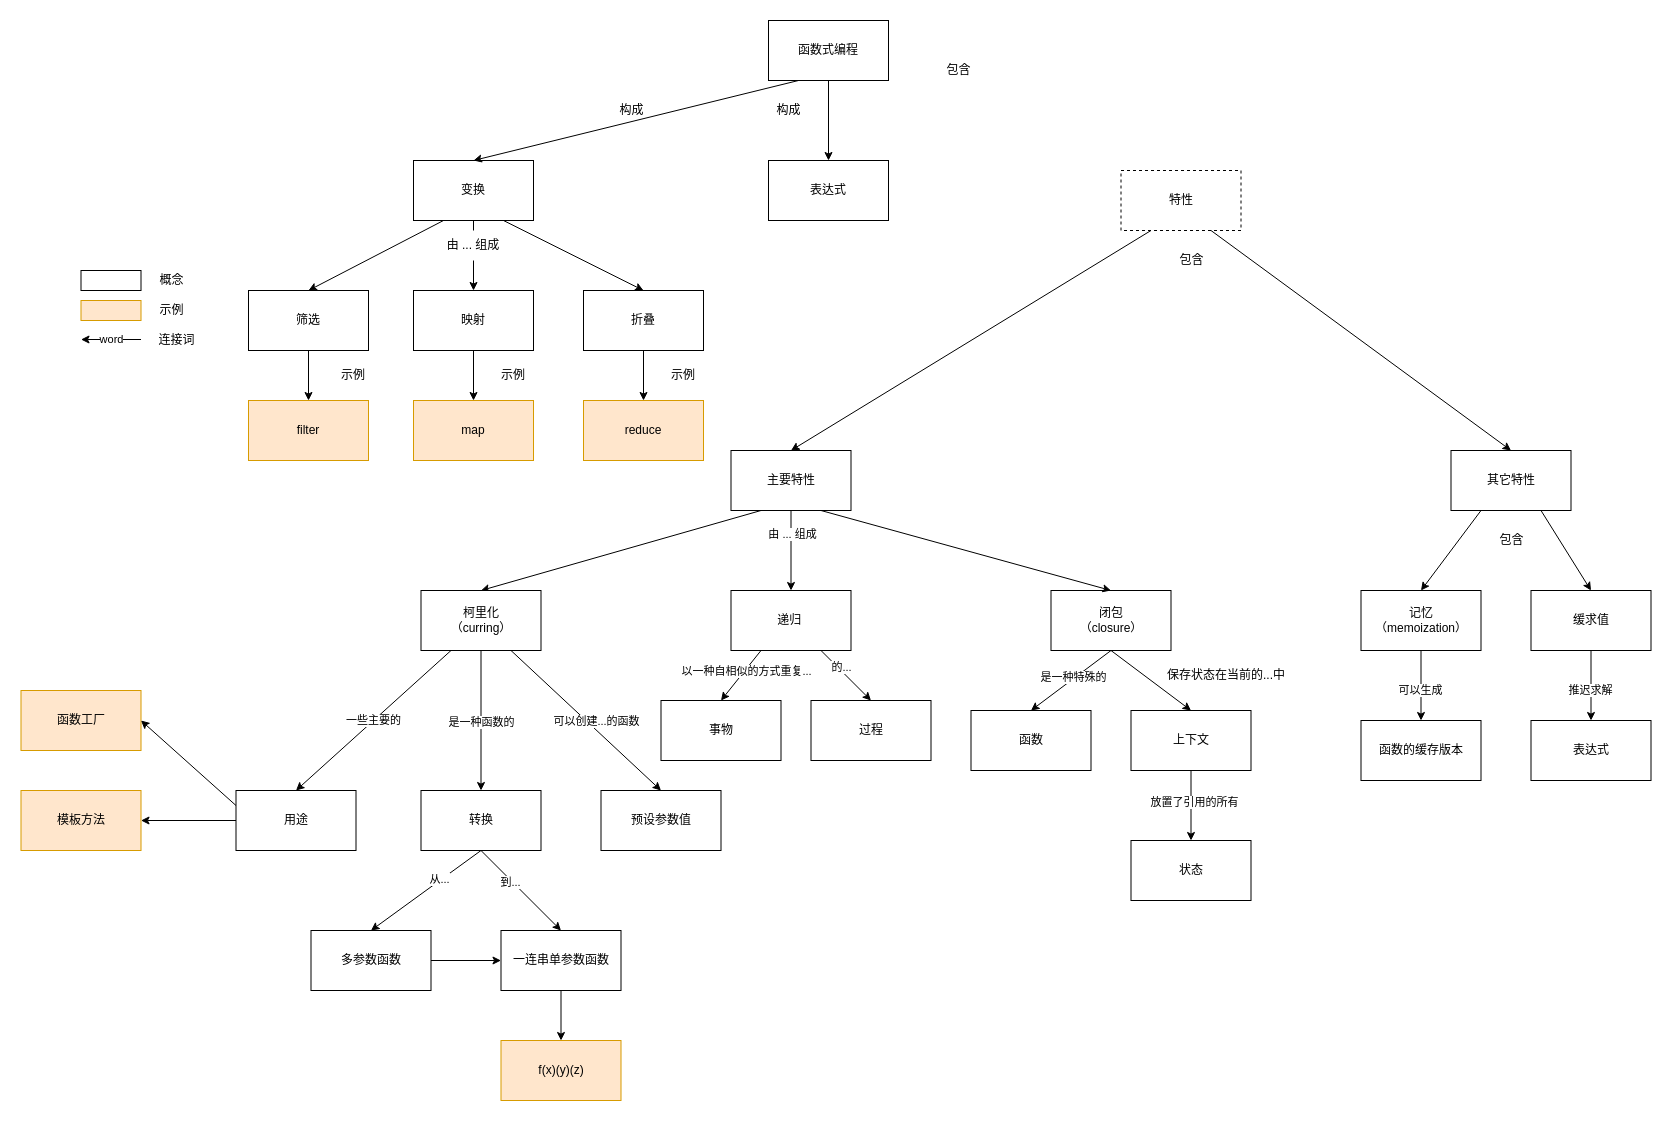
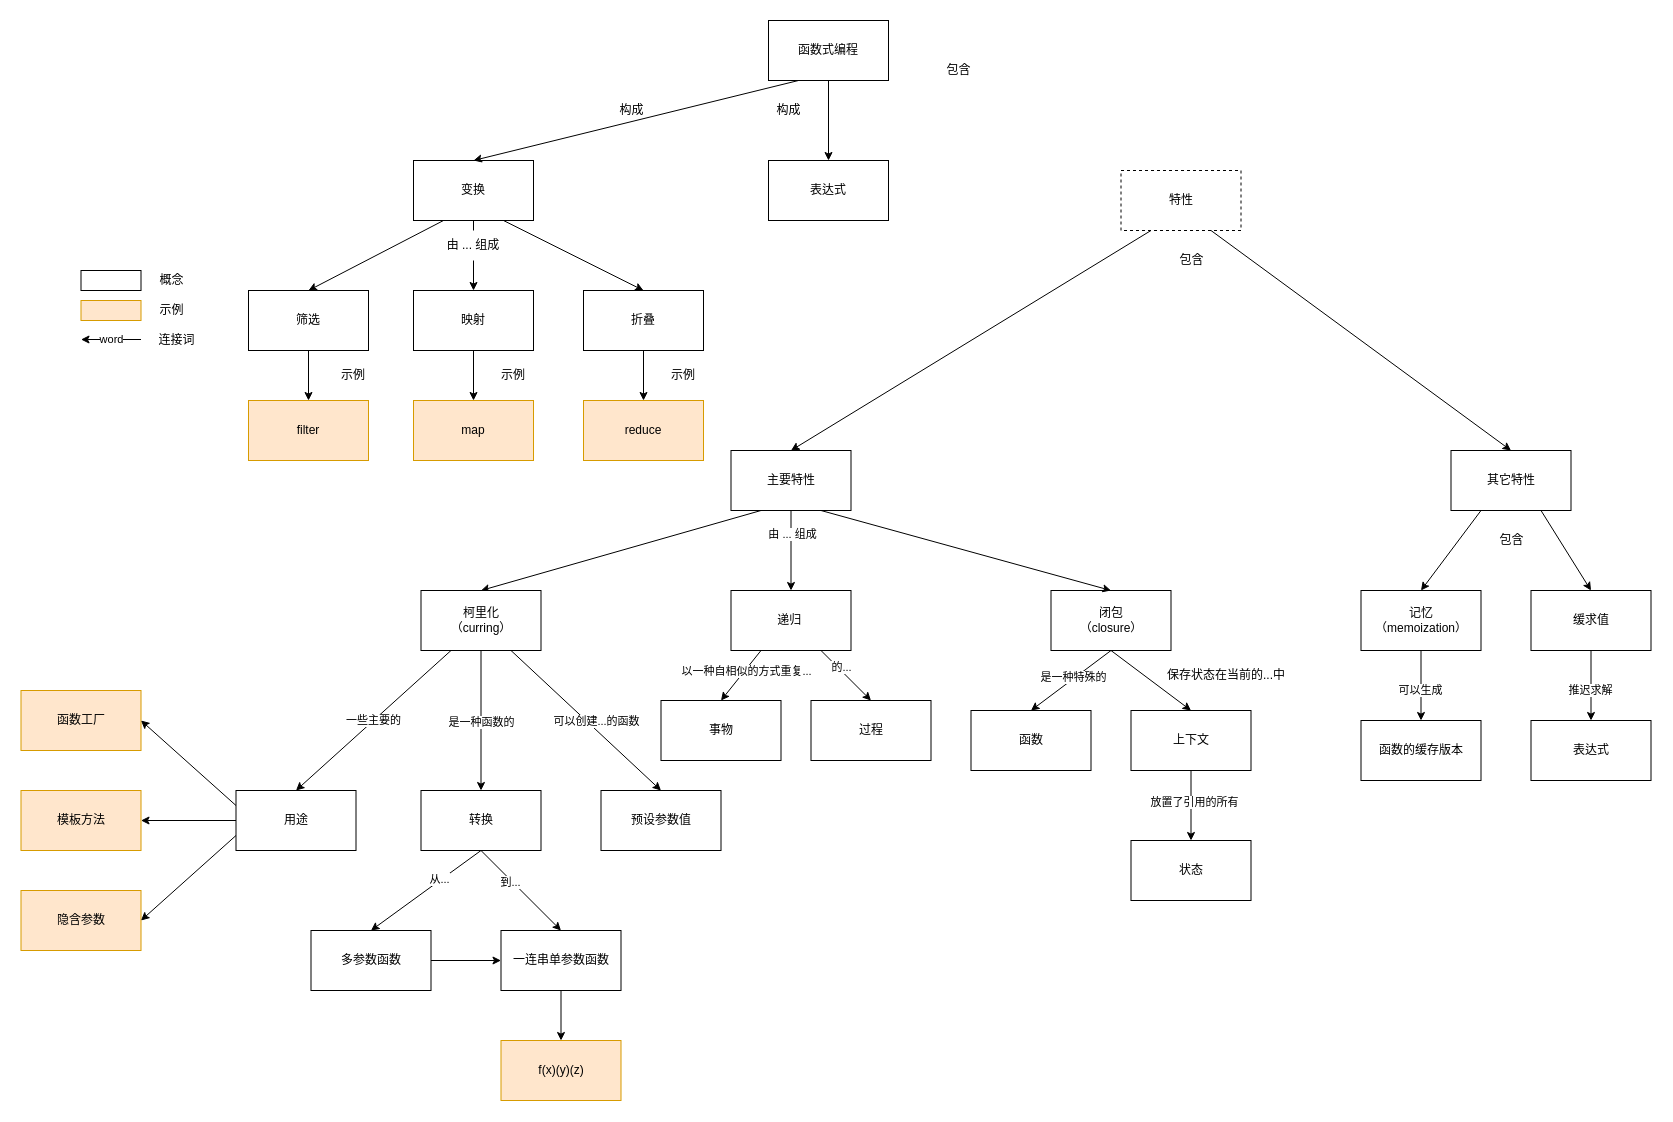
edge "用途" -> "隐含参数": added
node "隐含参数": added
